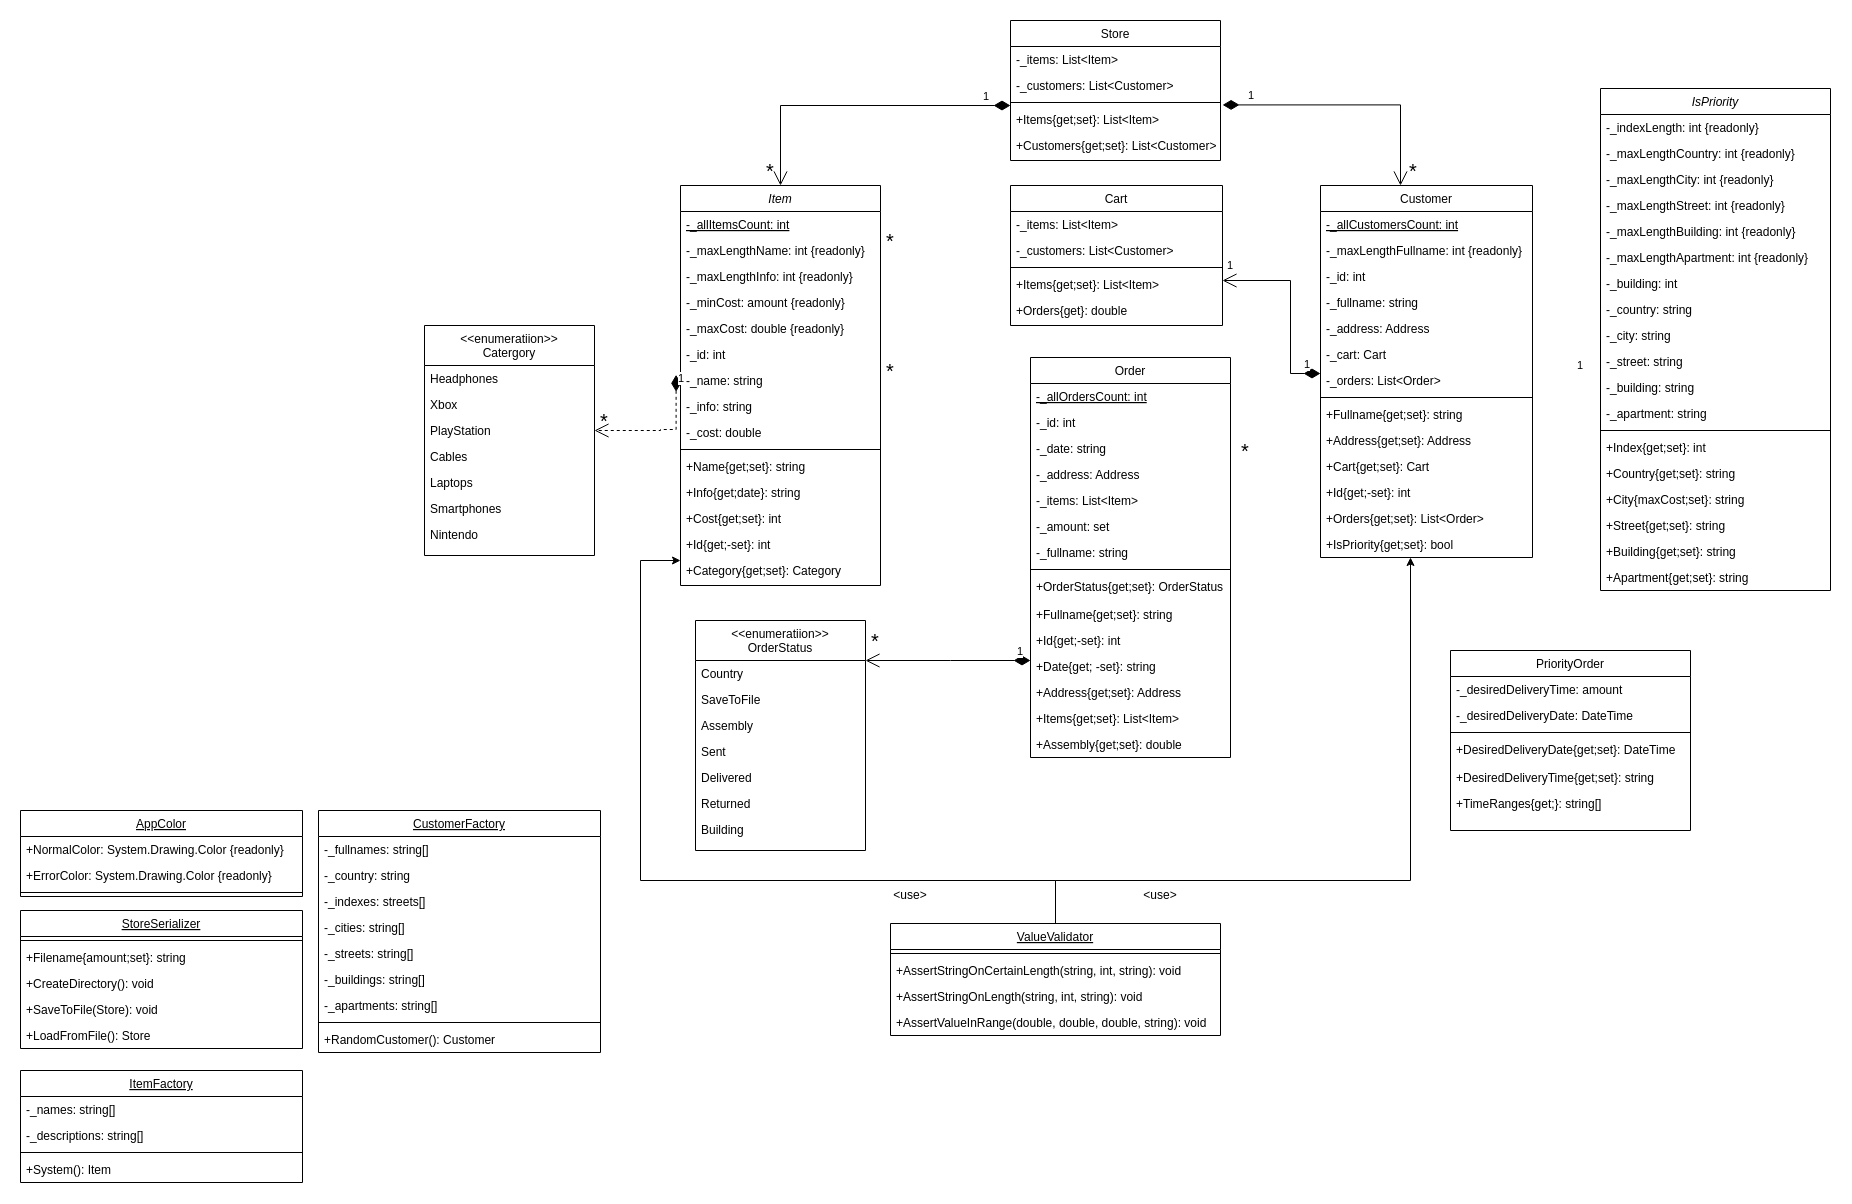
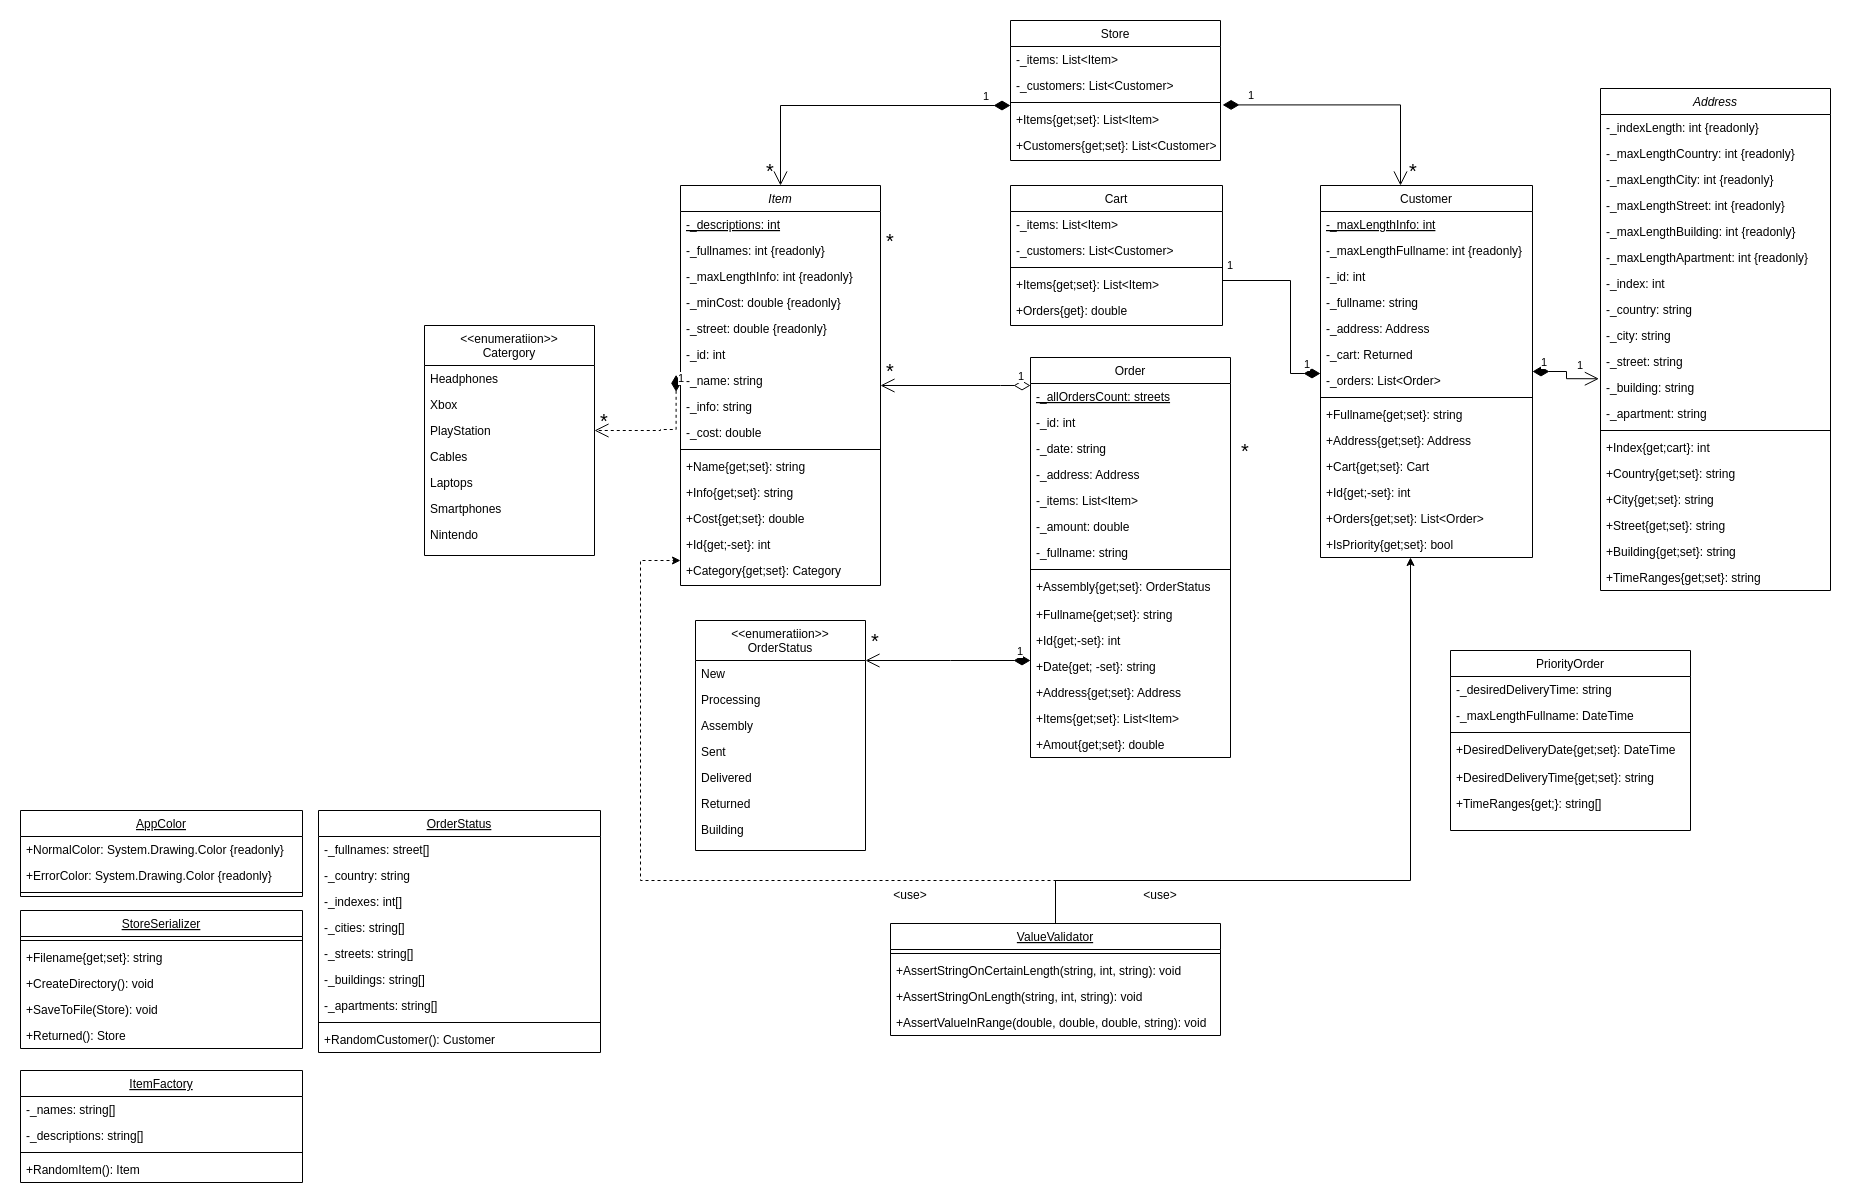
node "IsPriority": label "IsPriority" -> "Address"
node "-_allItemsCount: int": label "-_allItemsCount: int" -> "-_descriptions: int"
node "-_allCustomersCount: int": label "-_allCustomersCount: int" -> "-_maxLengthInfo: int"
node "-_maxLengthName: int {readonly}": label "-_maxLengthName: int {readonly}" -> "-_fullnames: int {readonly}"
edge "Cart" -- "Customer": arrowhead open -> none
node "-_building: int": label "-_building: int" -> "-_index: int"
node "-_minCost: amount {readonly}": label "-_minCost: amount {readonly}" -> "-_minCost: double {readonly}"
node "-_maxCost: double {readonly}": label "-_maxCost: double {readonly}" -> "-_street: double {readonly}"
node "-_cart: Cart": label "-_cart: Cart" -> "-_cart: Returned"
edge "Customer" -- "-_building: string": added, label "1"
edge "Item" -- "Order": added, label "1"
node "-_allOrdersCount: int": label "-_allOrdersCount: int" -> "-_allOrdersCount: streets"
node "+Index{get;set}: int": label "+Index{get;set}: int" -> "+Index{get;cart}: int"
node "+Info{get;date}: string": label "+Info{get;date}: string" -> "+Info{get;set}: string"
node "+City{maxCost;set}: string": label "+City{maxCost;set}: string" -> "+City{get;set}: string"
node "+Cost{get;set}: int": label "+Cost{get;set}: int" -> "+Cost{get;set}: double"
node "-_amount: set": label "-_amount: set" -> "-_amount: double"
node "+Apartment{get;set}: string": label "+Apartment{get;set}: string" -> "+TimeRanges{get;set}: string"
node "+OrderStatus{get;set}: OrderStatus": label "+OrderStatus{get;set}: OrderStatus" -> "+Assembly{get;set}: OrderStatus"
node "Country": label "Country" -> "New"
node "-_desiredDeliveryTime: amount": label "-_desiredDeliveryTime: amount" -> "-_desiredDeliveryTime: string"
node "SaveToFile": label "SaveToFile" -> "Processing"
node "-_desiredDeliveryDate: DateTime": label "-_desiredDeliveryDate: DateTime" -> "-_maxLengthFullname: DateTime"
node "+Assembly{get;set}: double": label "+Assembly{get;set}: double" -> "+Amout{get;set}: double"
node "CustomerFactory": label "CustomerFactory" -> "OrderStatus"
node "-_fullnames: string[]": label "-_fullnames: string[]" -> "-_fullnames: street[]"
edge "ValueValidator" -> "Item": style solid -> dashed
node "-_indexes: streets[]": label "-_indexes: streets[]" -> "-_indexes: int[]"
node "+Filename{amount;set}: string": label "+Filename{amount;set}: string" -> "+Filename{get;set}: string"
node "+LoadFromFile(): Store": label "+LoadFromFile(): Store" -> "+Returned(): Store"
node "+System(): Item": label "+System(): Item" -> "+RandomItem(): Item"
